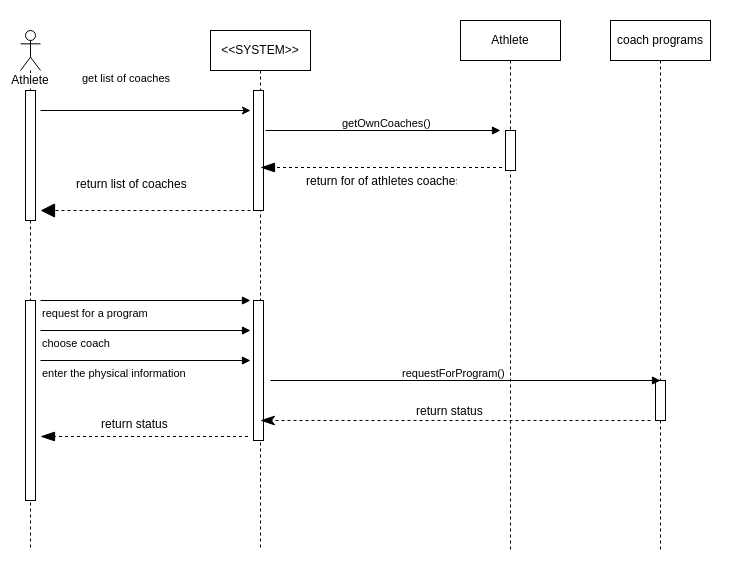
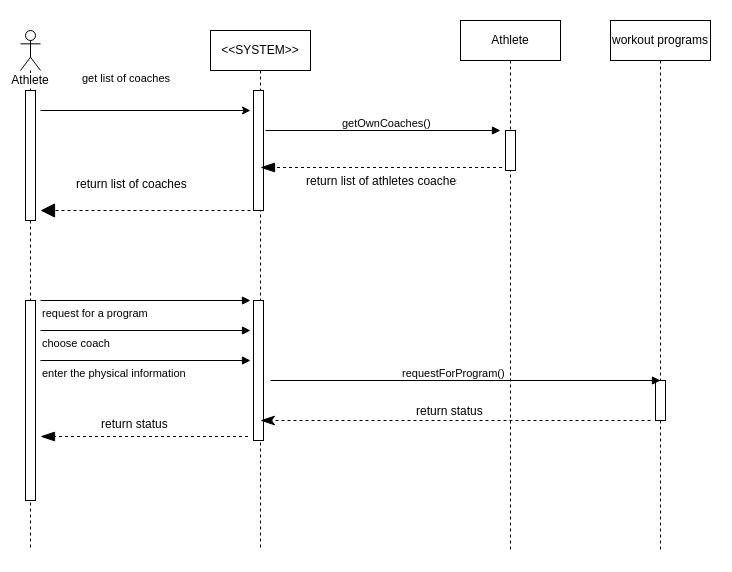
node "coach programs": label "coach programs" -> "workout programs"
node "return for of athletes coaches": label "return for of athletes coaches" -> "return list of athletes coaches"
